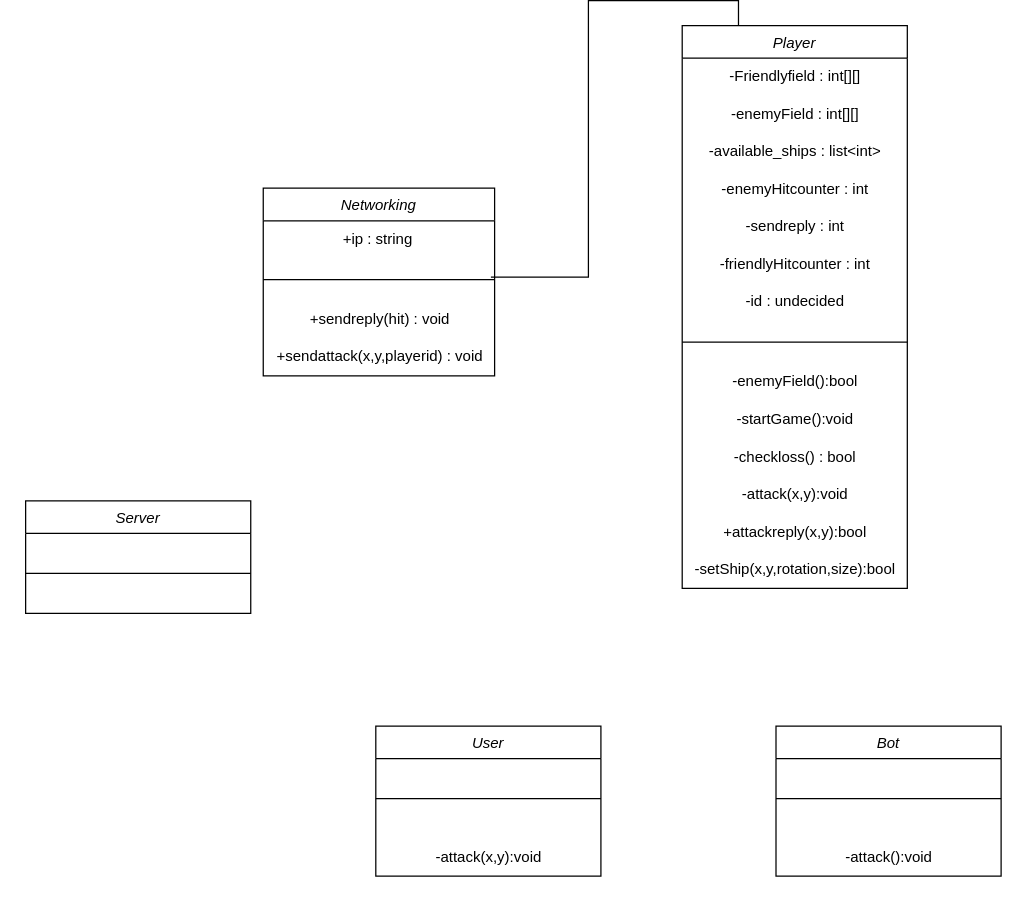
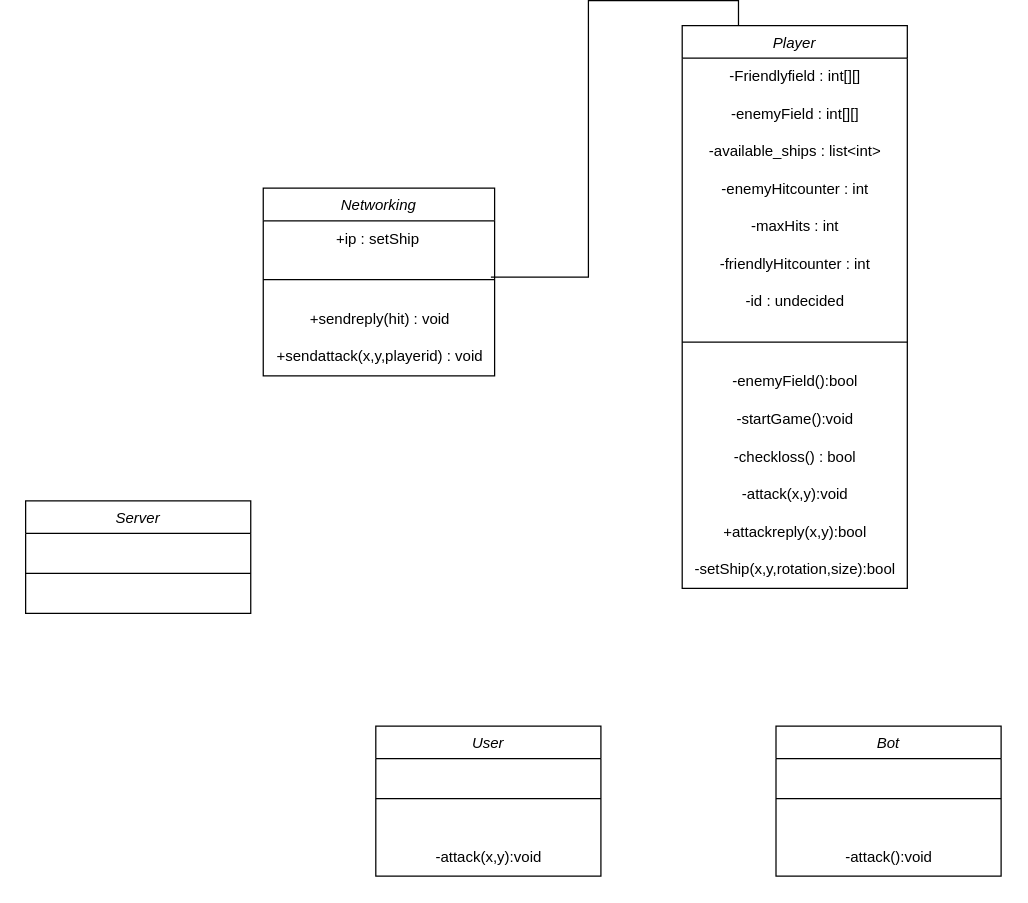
node "-sendreply : int": label "-sendreply : int" -> "-maxHits : int"
node "+ip : string": label "+ip : string" -> "+ip : setShip"
